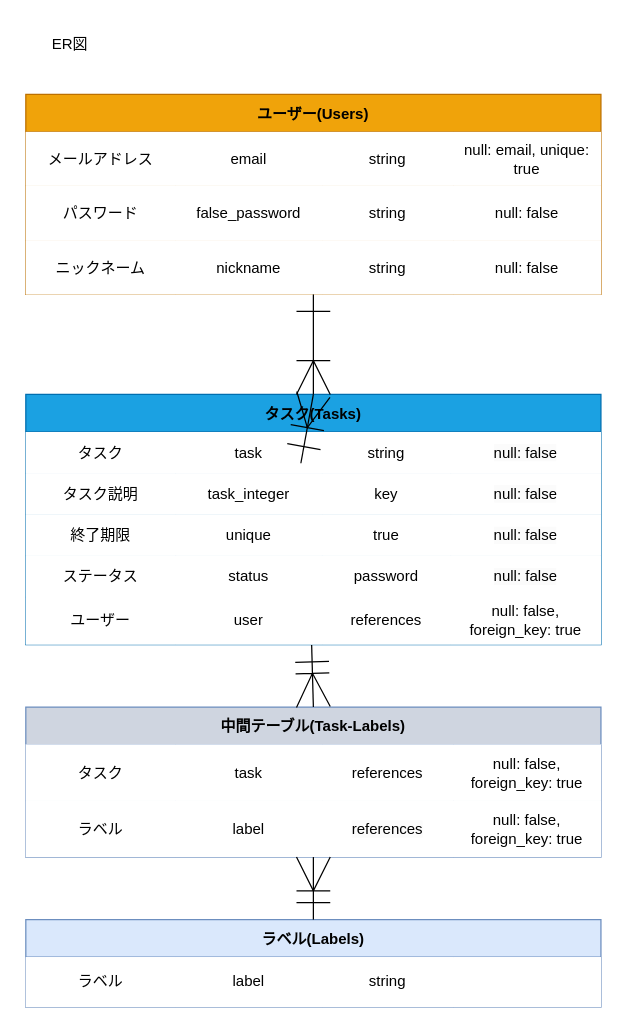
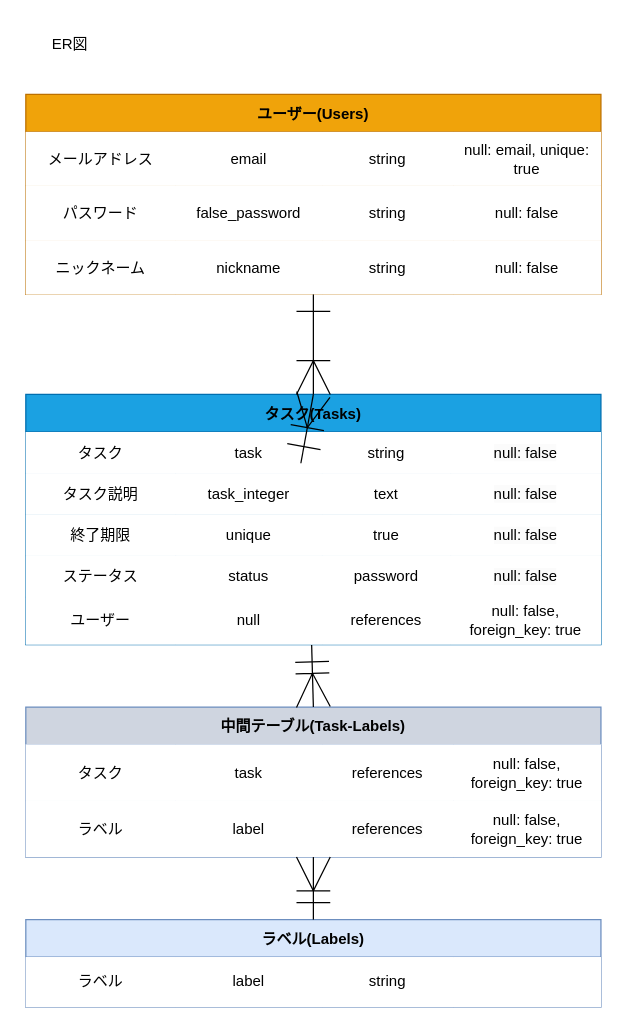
node "key": label "key" -> "text"
node "user": label "user" -> "null"
